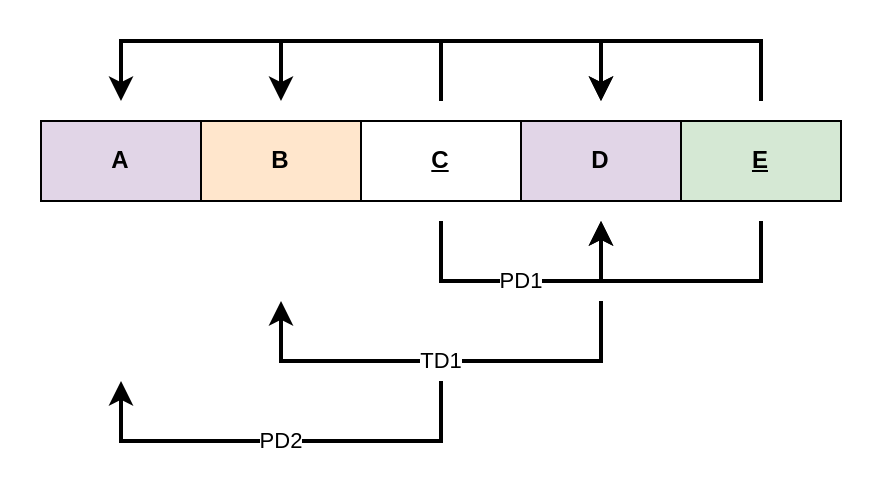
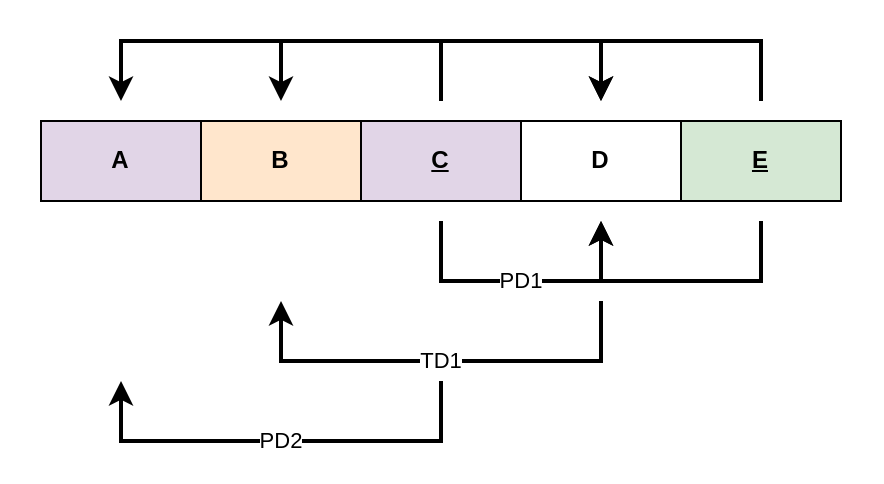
node "C": fillcolor #ffffff -> #e1d5e7
node "D": fillcolor #e1d5e7 -> #ffffff
